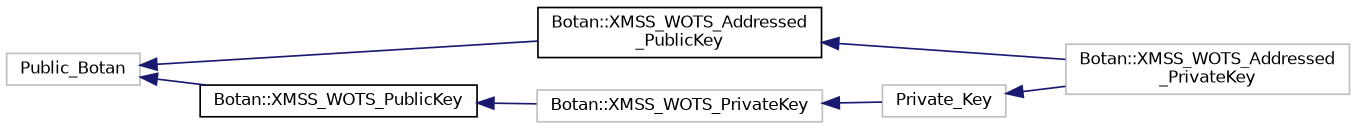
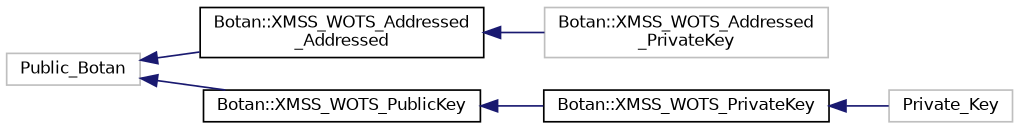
node "Botan::XMSS_WOTS_Addressed _PublicKey": label "Botan::XMSS_WOTS_Addressed _PublicKey" -> "Botan::XMSS_WOTS_Addressed _Addressed"
edge "Botan::XMSS_WOTS_Addressed _PrivateKey" -> "Private_Key": removed
node "Botan::XMSS_WOTS_PrivateKey": color grey75 -> black
